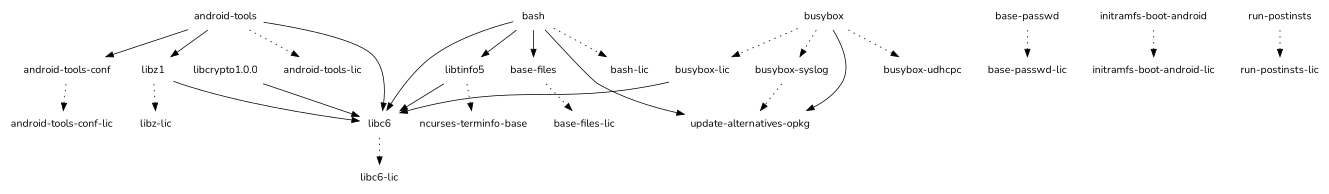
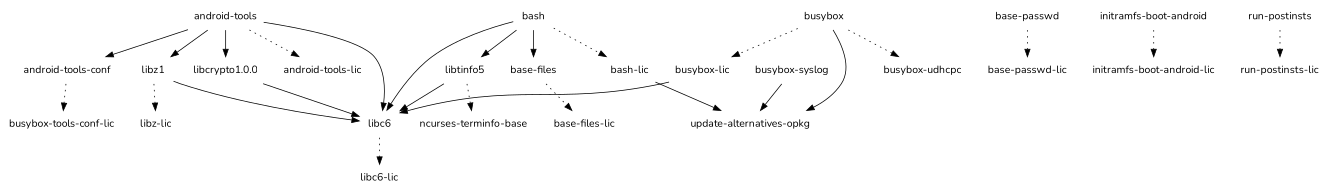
edge "android-tools" -> "libcrypto1.0.0": added
edge "busybox" -> "busybox-syslog": removed
edge "bash" -> "update-alternatives-opkg": now "bash-lic" -> "update-alternatives-opkg"
edge "busybox-syslog" -> "update-alternatives-opkg": style dotted -> solid
node "android-tools-conf-lic": label "android-tools-conf-lic" -> "busybox-tools-conf-lic"
